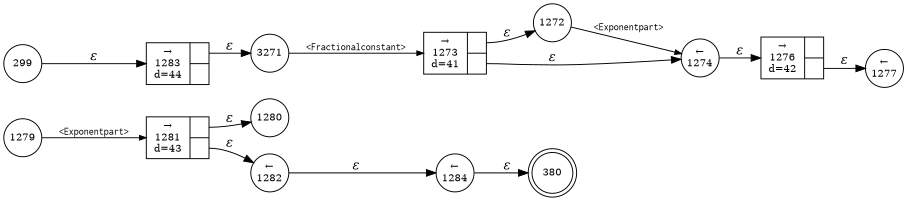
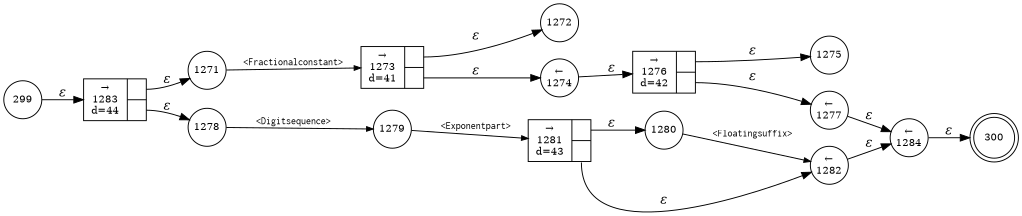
edge "1272" -> "← 1274": removed, label "<Exponentpart>"
node "3271": label "3271" -> "1271"
node "1275": added
edge "← 1277" -> "← 1284": added, label "ε"
node "1278": added
edge "1280" -> "← 1282": added, label "<Floatingsuffix>"
node "380": label "380" -> "300"
